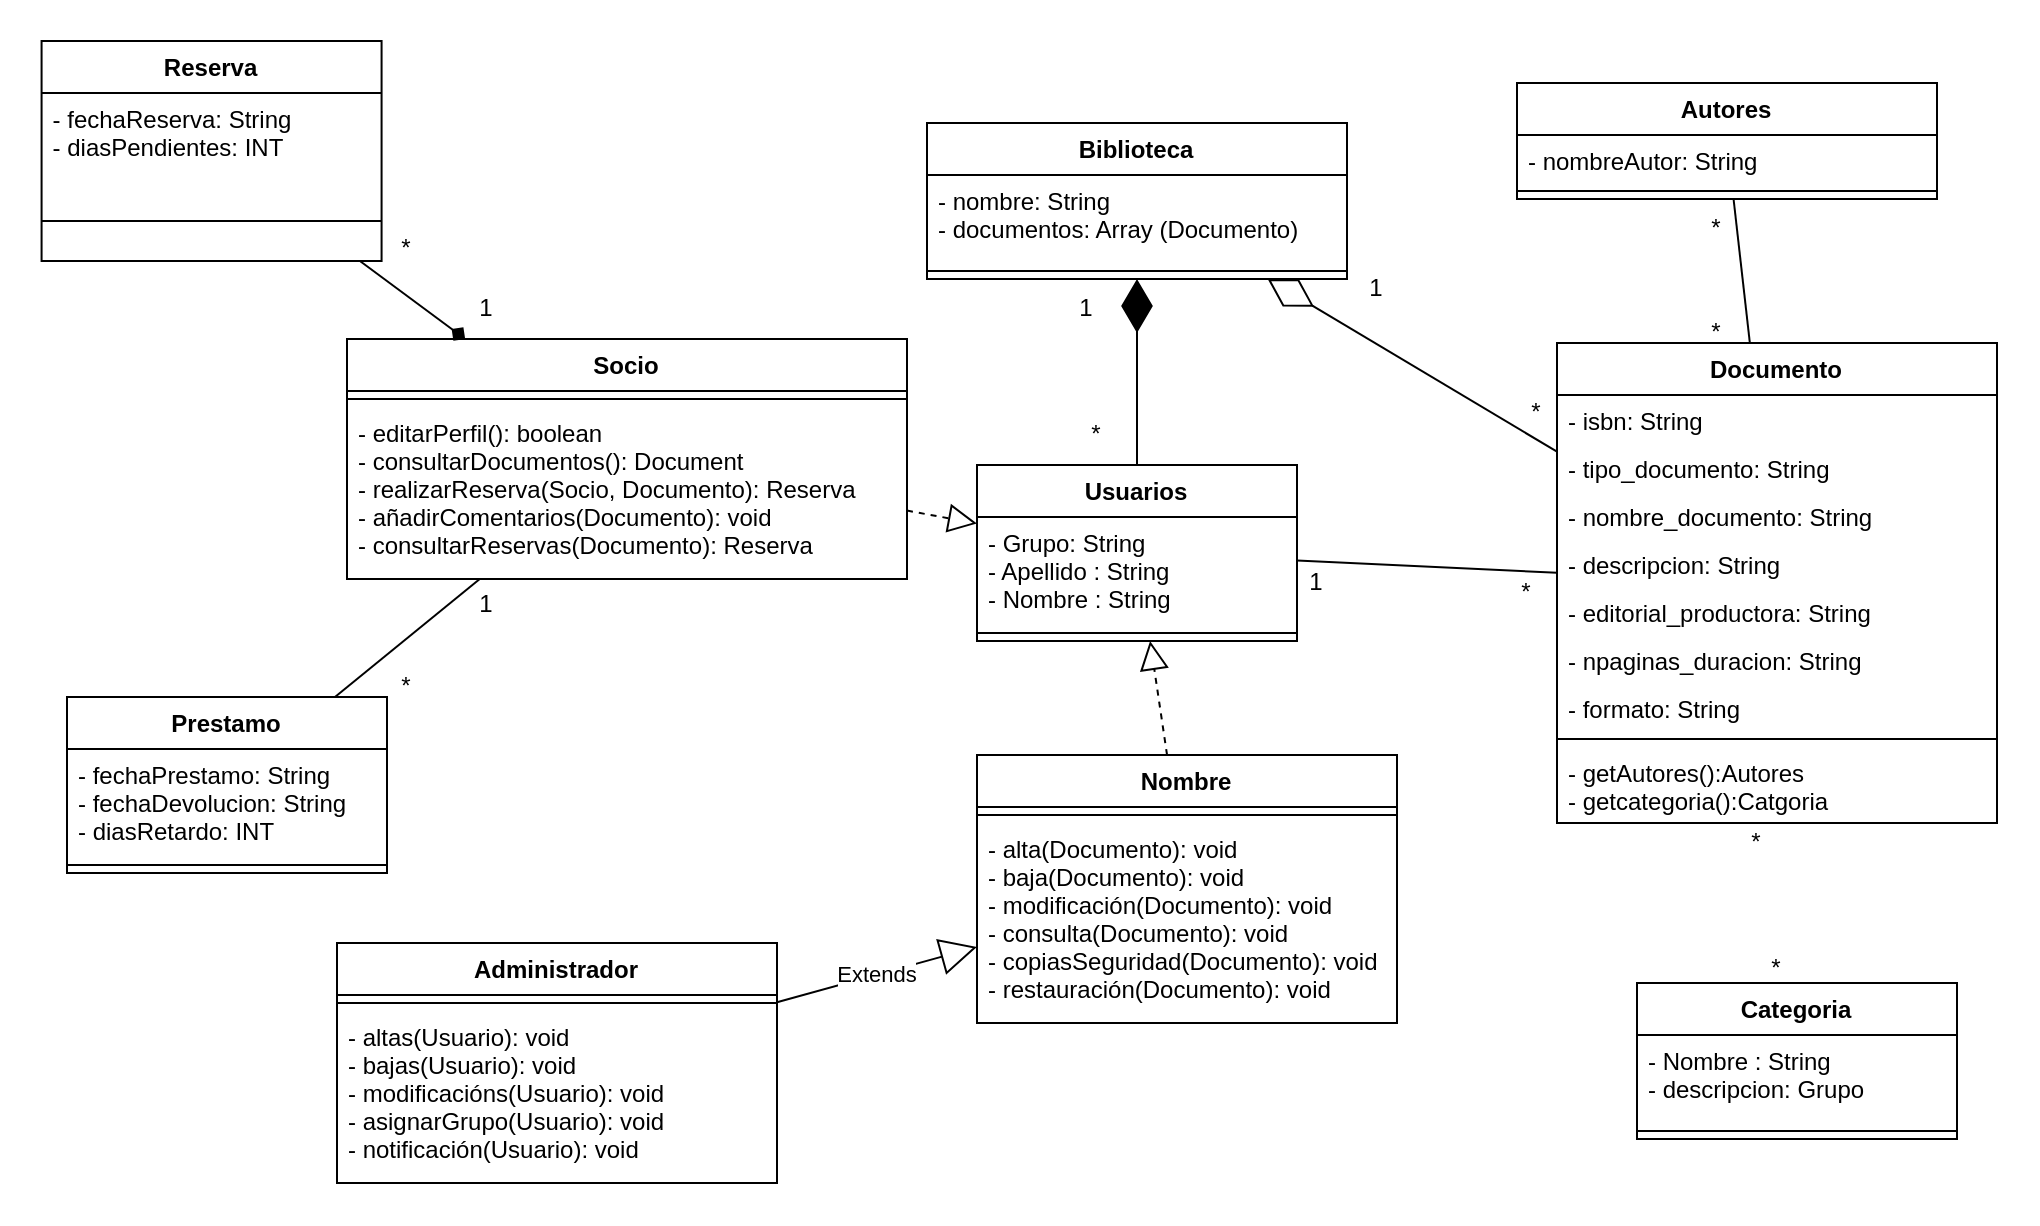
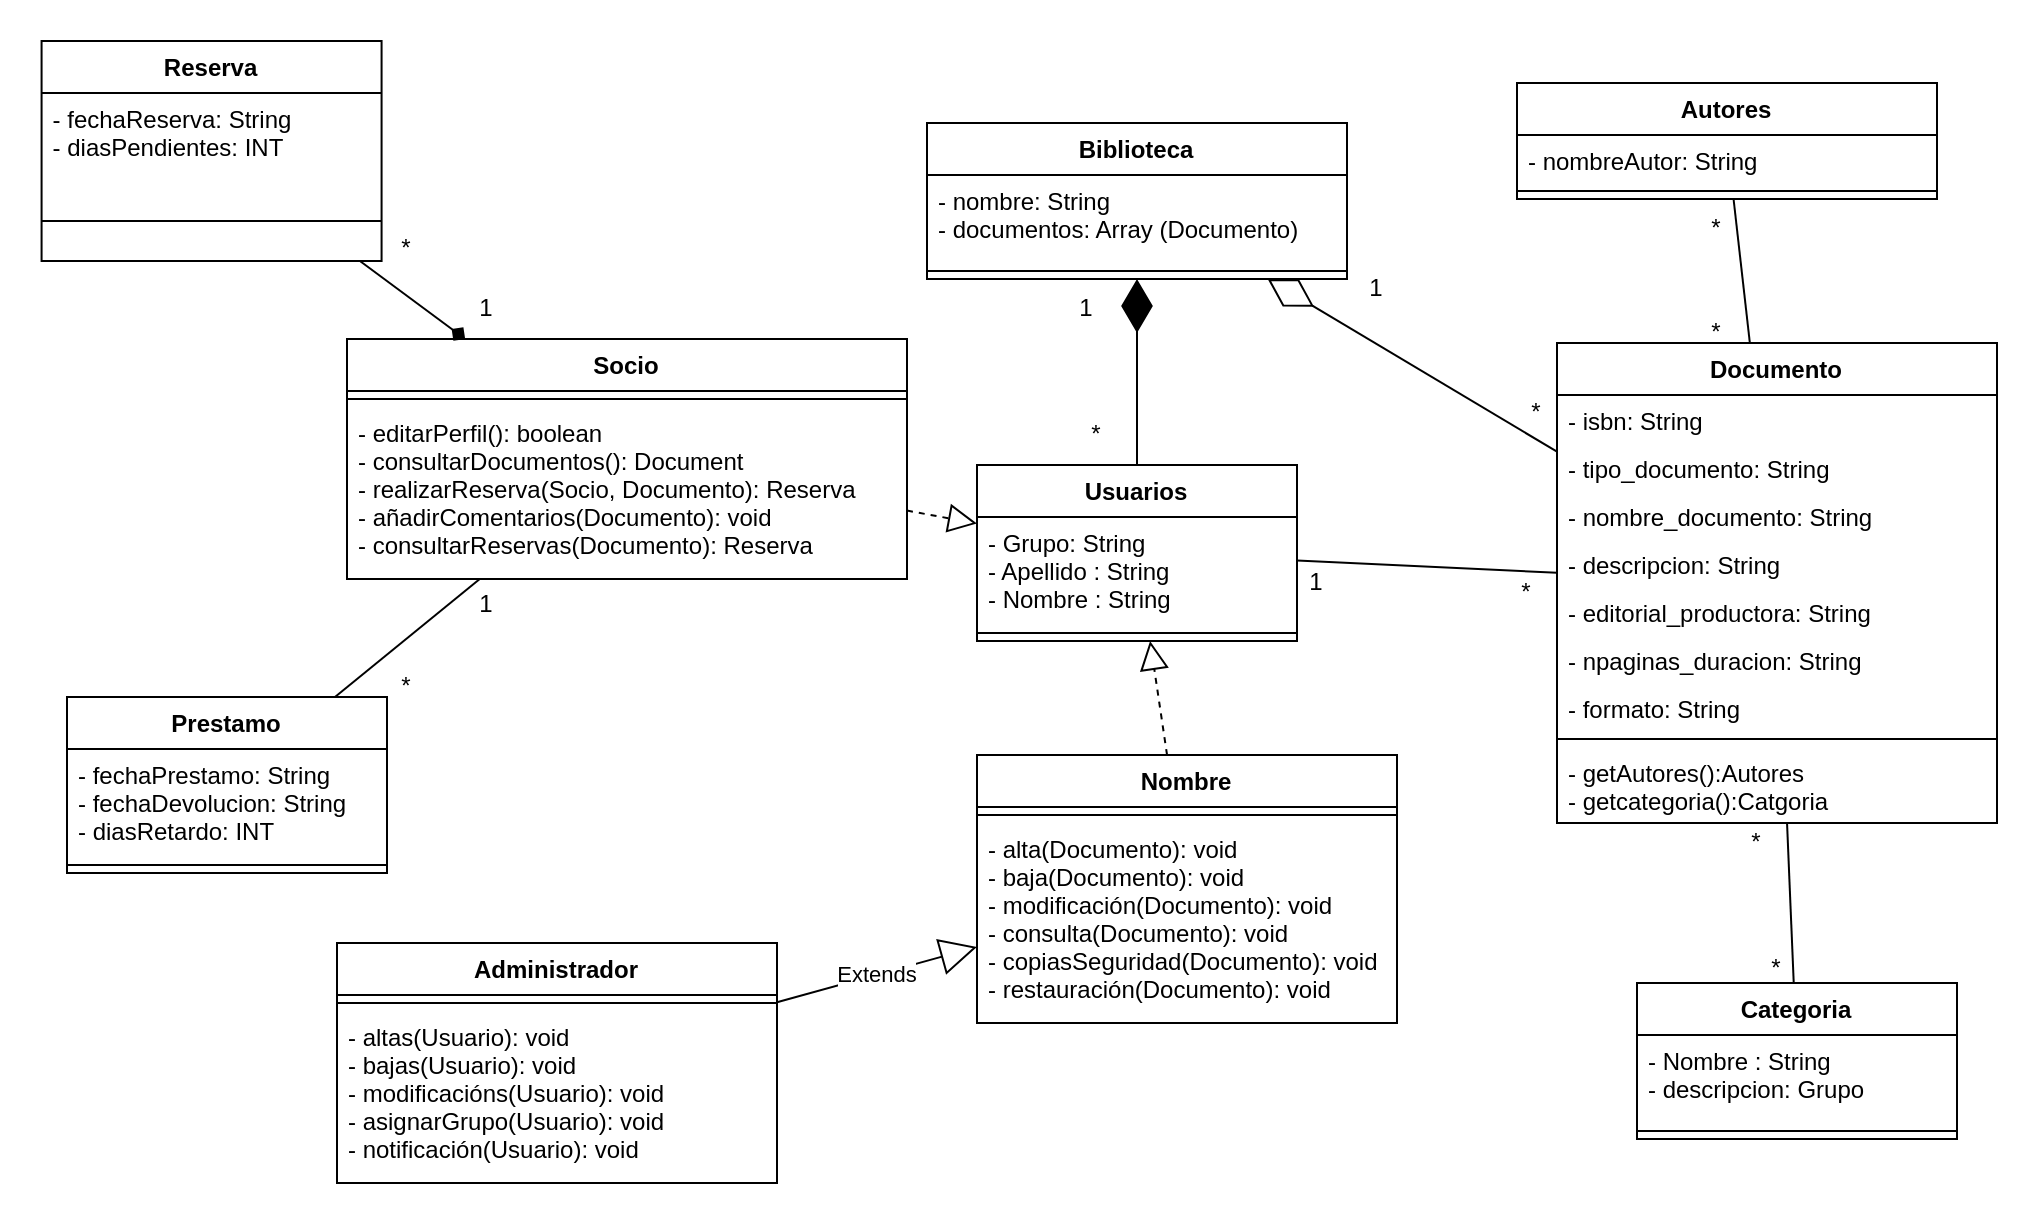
edge "Documento" -- "Categoria": added
